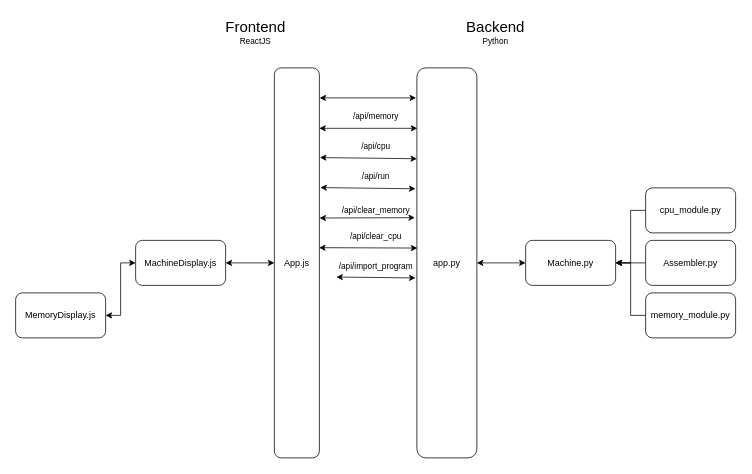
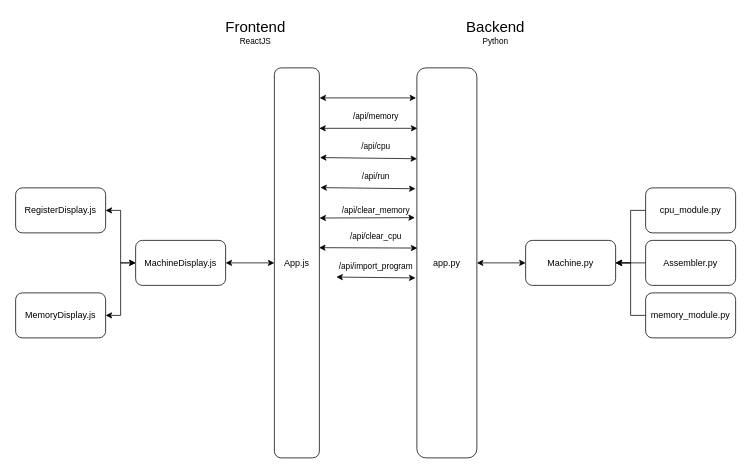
node "RegisterDisplay.js": added
edge "RegisterDisplay.js" -- "MachineDisplay.js": added
